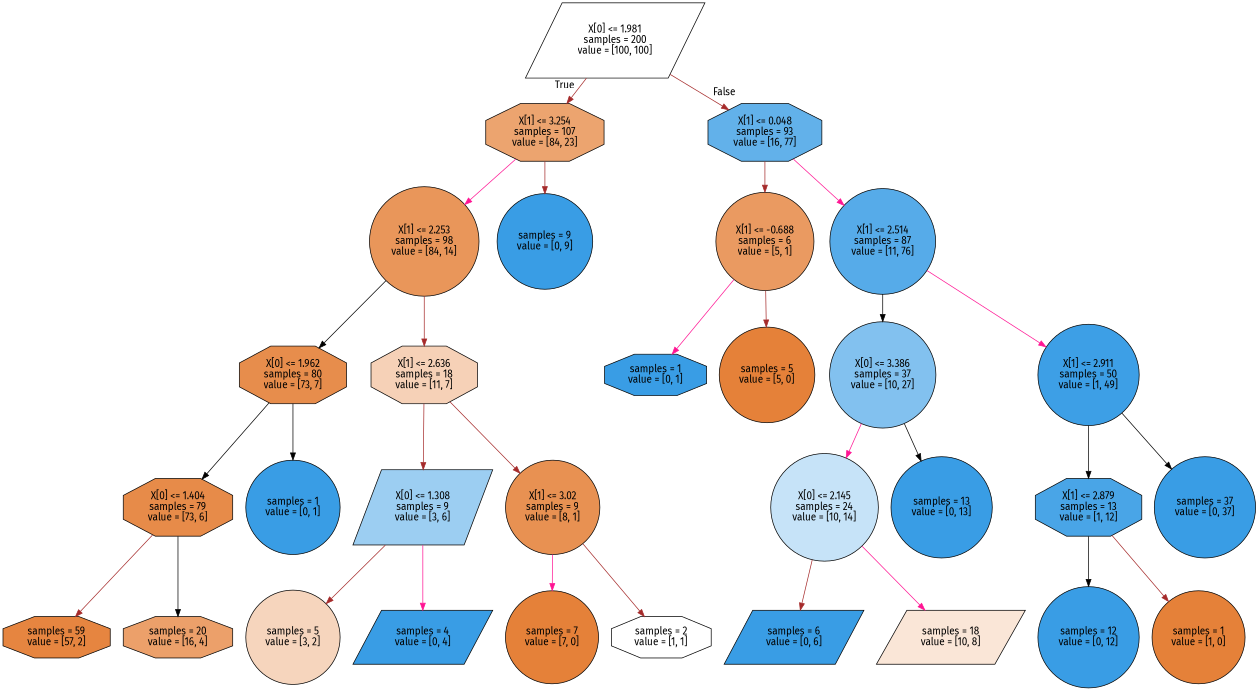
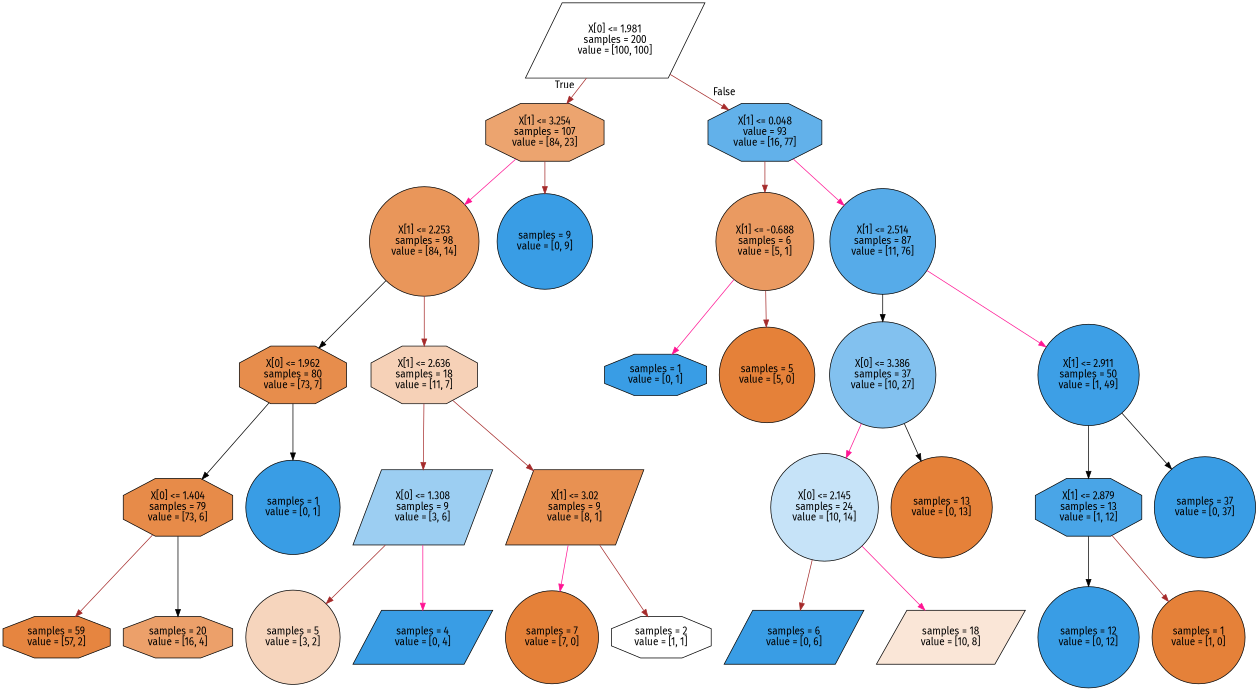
node "X[1] <= 0.048 samples = 93 value = [16, 77]": label "X[1] <= 0.048 samples = 93 value = [16, 77]" -> "X[1] <= 0.048 value = 93 value = [16, 77]"
node "X[1] <= 3.02 samples = 9 value = [8, 1]": shape circle -> parallelogram
node "samples = 13 value = [0, 13]": fillcolor #399de5 -> #e58139
